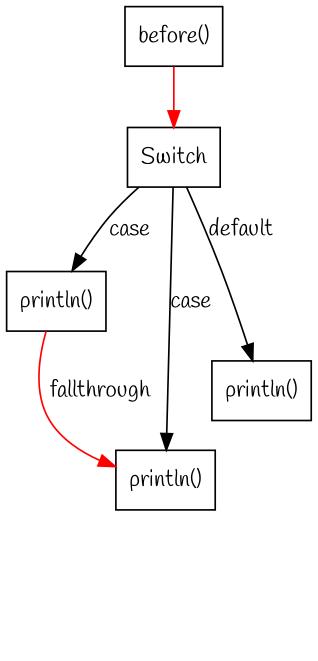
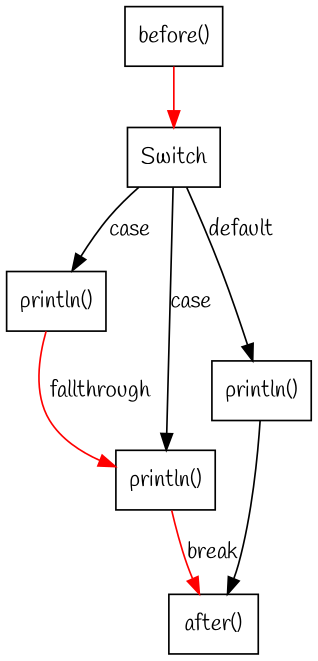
node "after()": added
